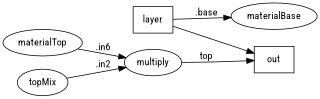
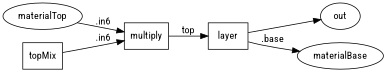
node "out": shape box -> ellipse
edge "multiply" -> "out": now "multiply" -> "layer"
node "multiply": shape ellipse -> box
edge "topMix" -> "multiply": label ".in2" -> ".in6"
node "topMix": shape ellipse -> box
